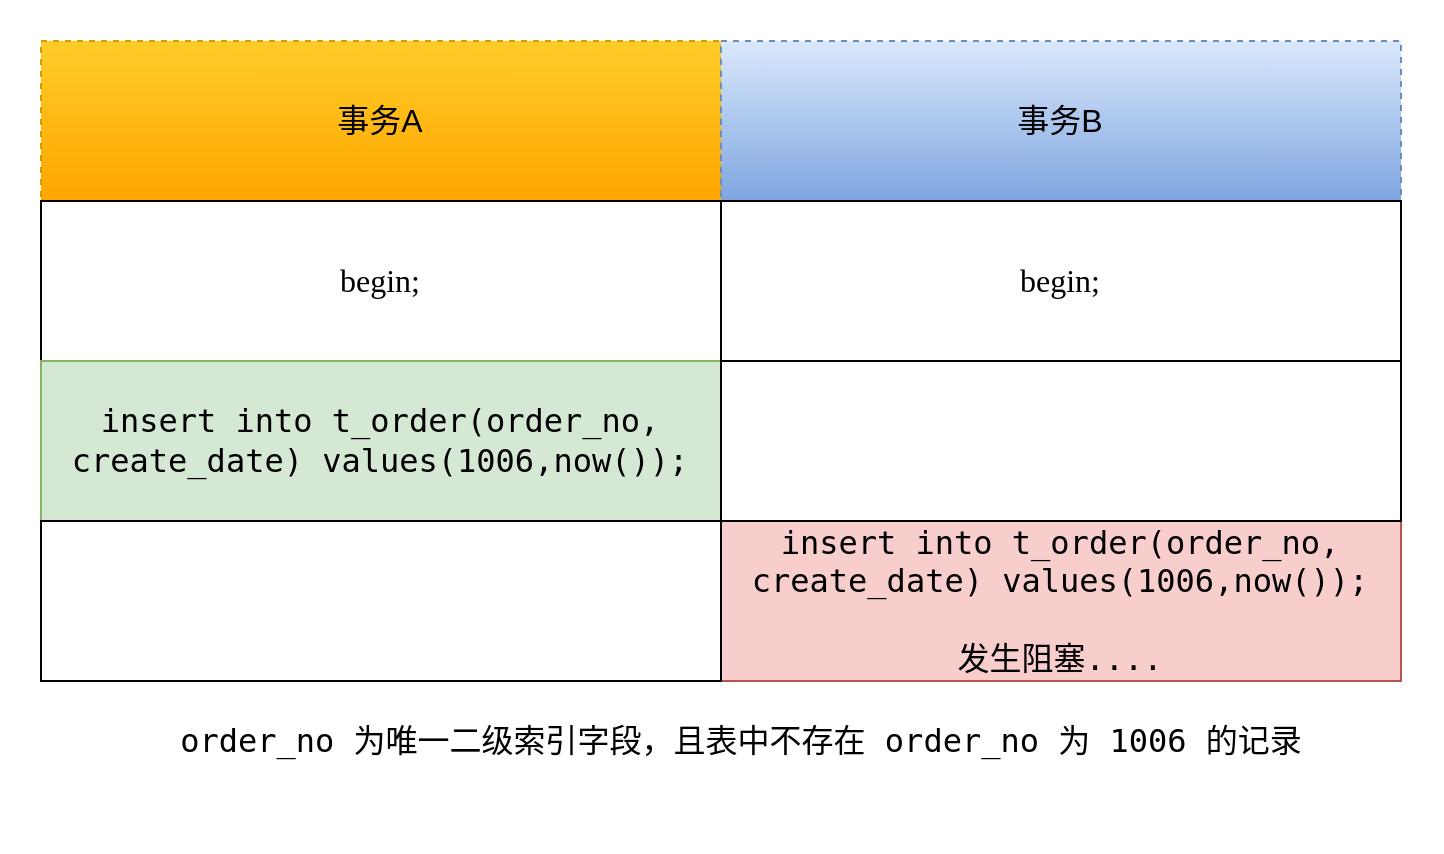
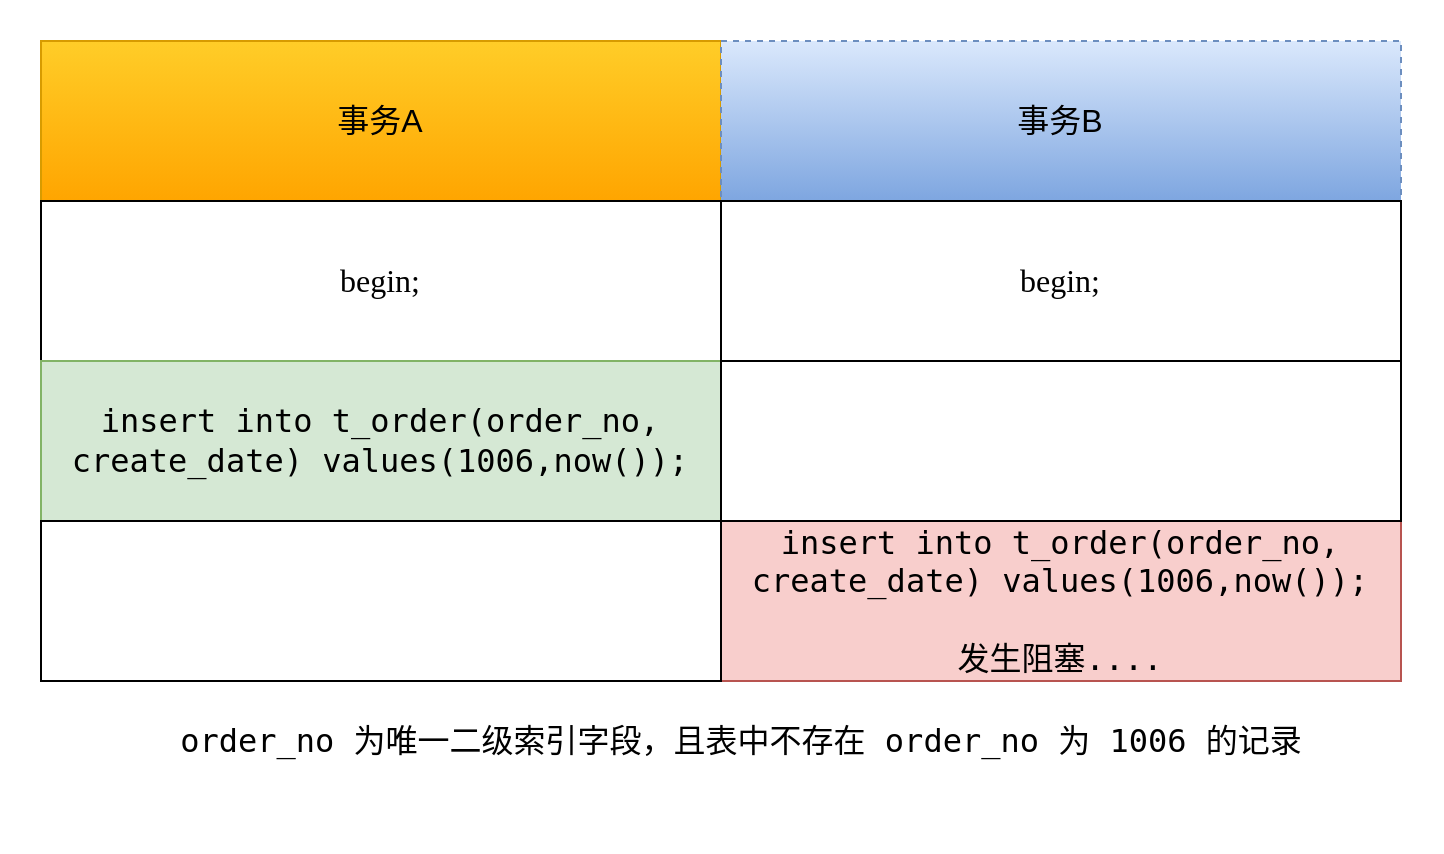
node "事务A": style dashed -> solid
